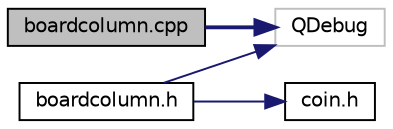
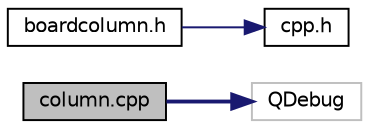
node "boardcolumn.cpp": label "boardcolumn.cpp" -> "column.cpp"
edge "boardcolumn.h" -> "QDebug": removed
node "coin.h": label "coin.h" -> "cpp.h"
